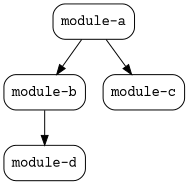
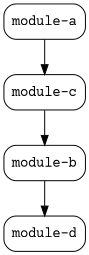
edge "module-a" -> "module-b": now "module-c" -> "module-b"
